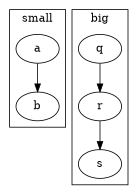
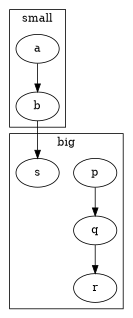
edge "r" -> "s": now "b" -> "s"
node "p": added
